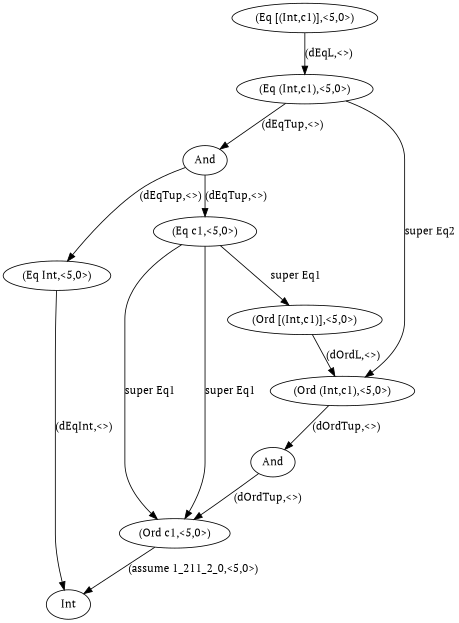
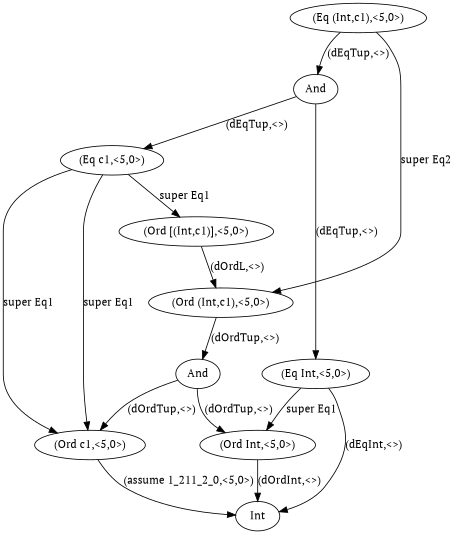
node "(Eq [(Int,c1)],<5,0>)": removed
node "(Ord Int,<5,0>)": added
